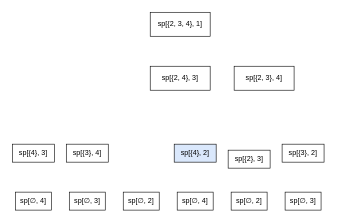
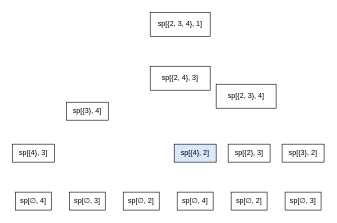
node "sp[{2, 3}, 4]": moved (264, 78) -> (246, 96)
node "sp[{3}, 4]": moved (87, 153) -> (87, 111)
node "sp[{2}, 3]": moved (249, 159) -> (249, 153)
